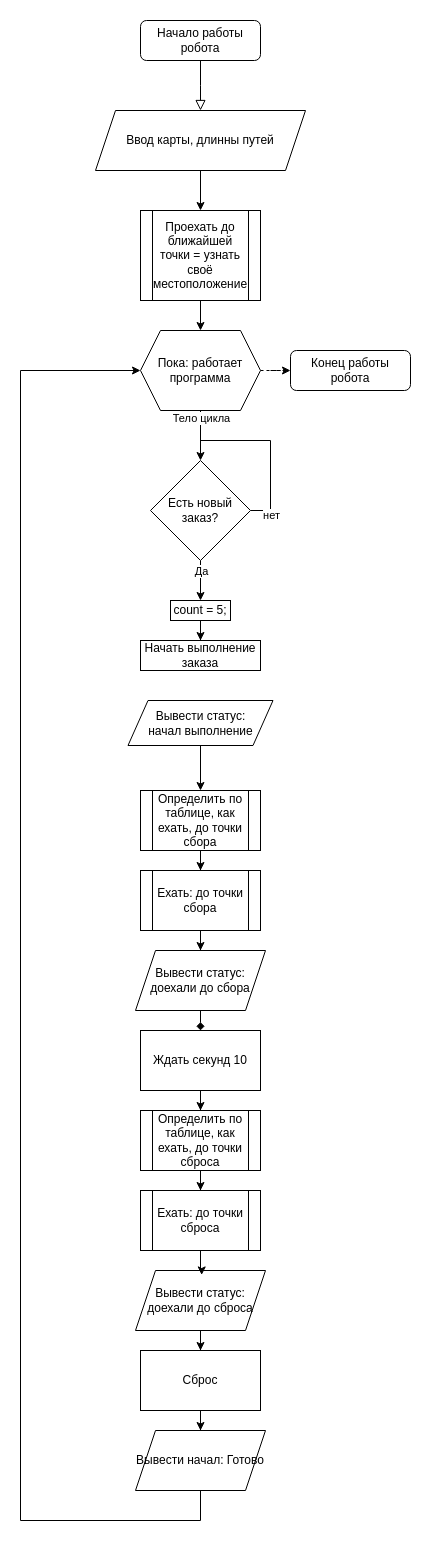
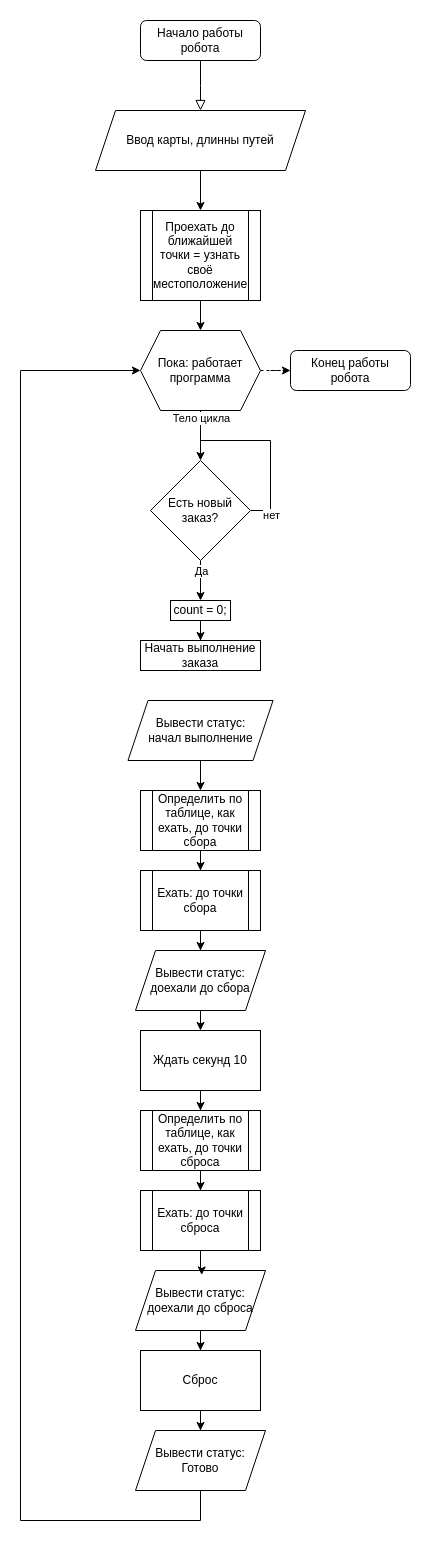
node "count = 5;": label "count = 5;" -> "count = 0;"
node "Вывести статус: начал выполнение": size 145x45 -> 145x60
edge "Вывести статус: доехали до сбора" -> "Ждать секунд 10": arrowhead diamond -> classic
node "Вывести начал: Готово": label "Вывести начал: Готово" -> "Вывести статус: Готово"
